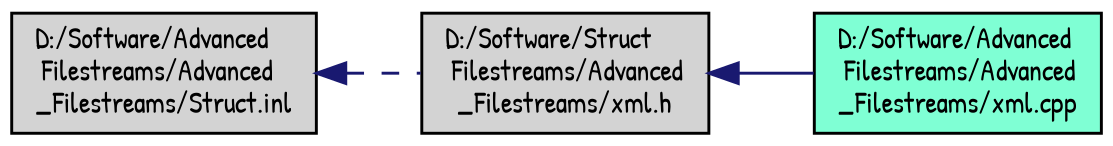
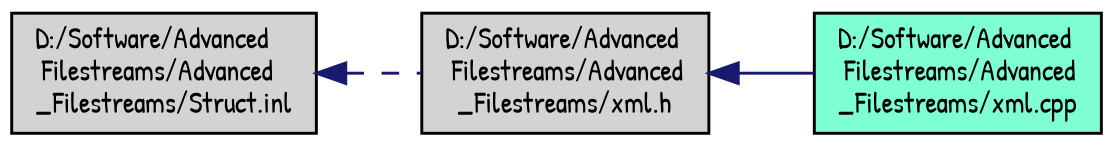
node "D:/Software/Struct Filestreams/Advanced _Filestreams/xml.h": label "D:/Software/Struct Filestreams/Advanced _Filestreams/xml.h" -> "D:/Software/Advanced Filestreams/Advanced _Filestreams/xml.h"
